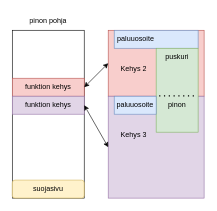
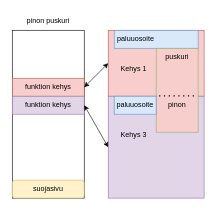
node "pinon pohja": label "pinon pohja" -> "pinon puskuri"
node "Kehys 2": label "Kehys 2" -> "Kehys 1"
node "puskuri": fillcolor #d5e8d4 -> #f8cecc
